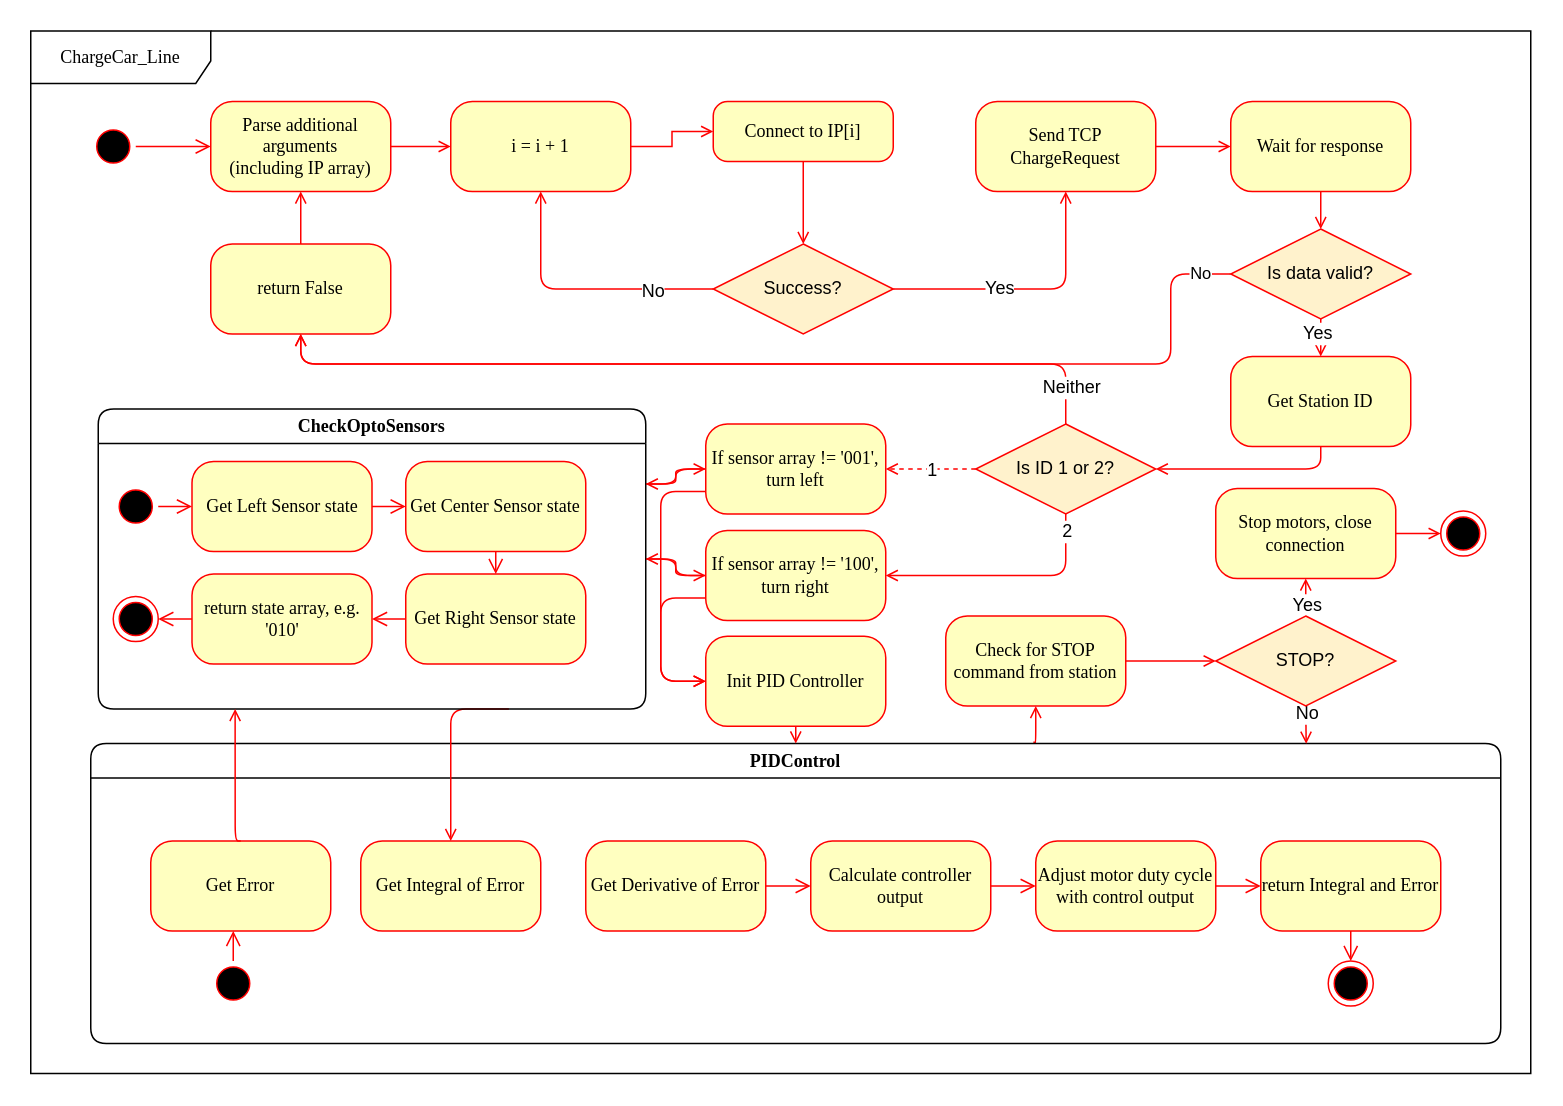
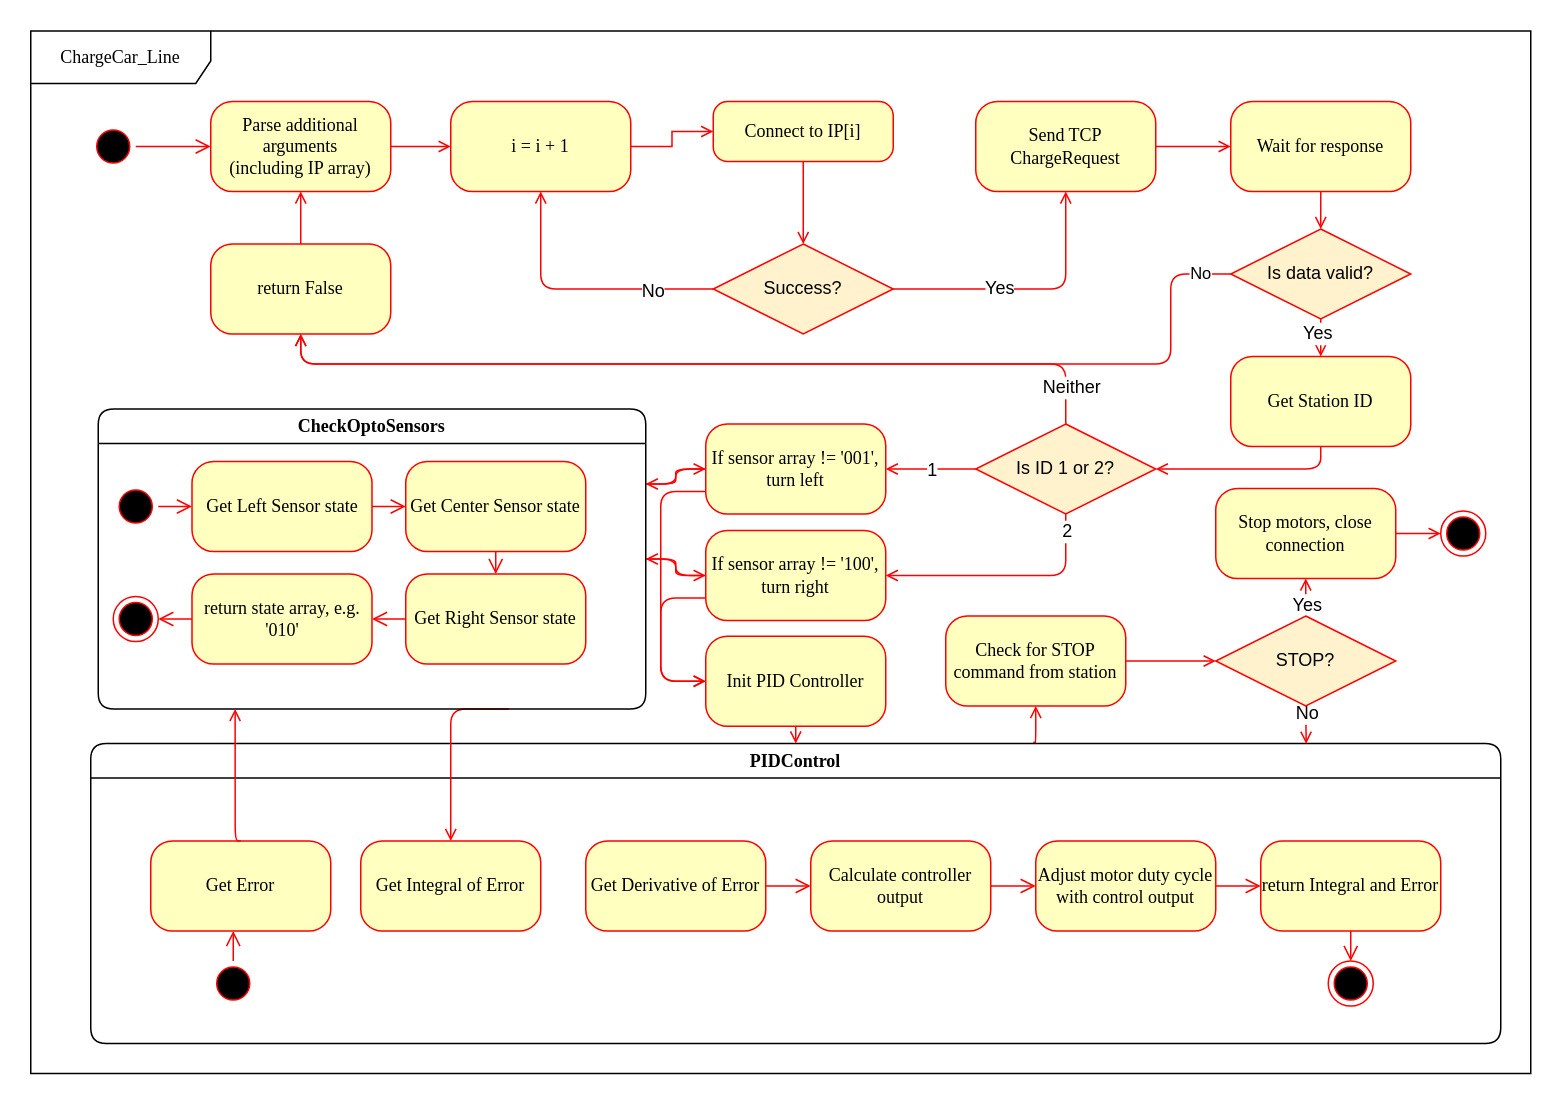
edge "Is ID 1 or 2?" -> "If sensor array != '001', turn left": style dashed -> solid
